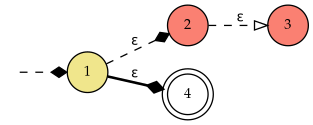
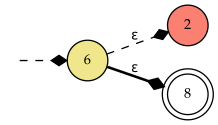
node "3": removed
node "1": label "1" -> "6"
node "4": label "4" -> "8"
